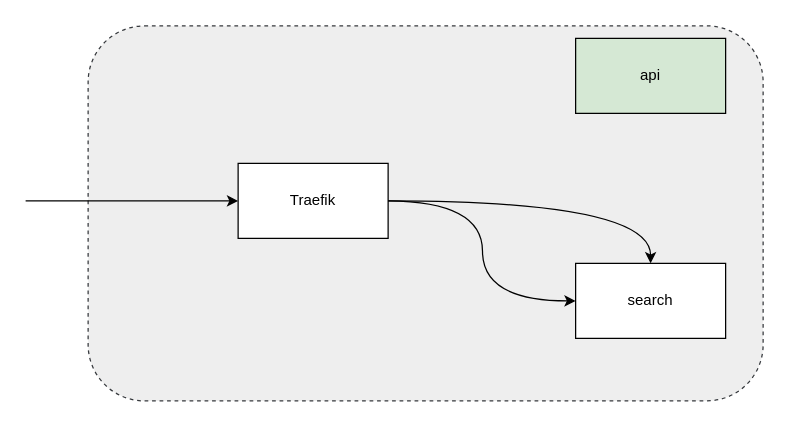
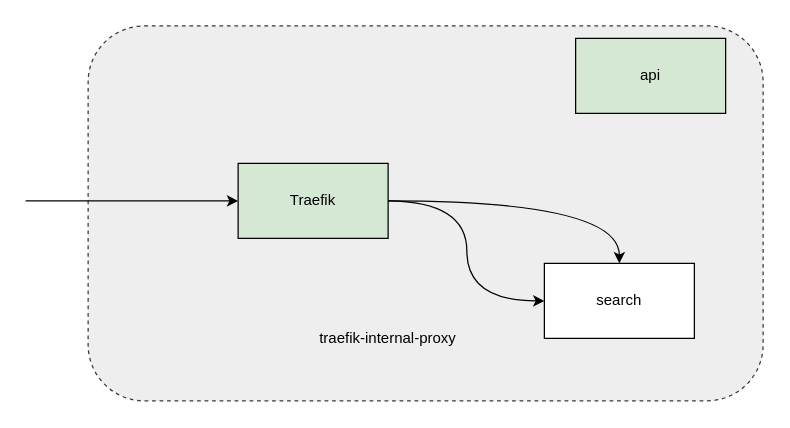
node "Traefik": fillcolor #ffffff -> #d5e8d4
node "search": moved (651, 301) -> (619, 301)
node "traefik-internal-proxy": added
